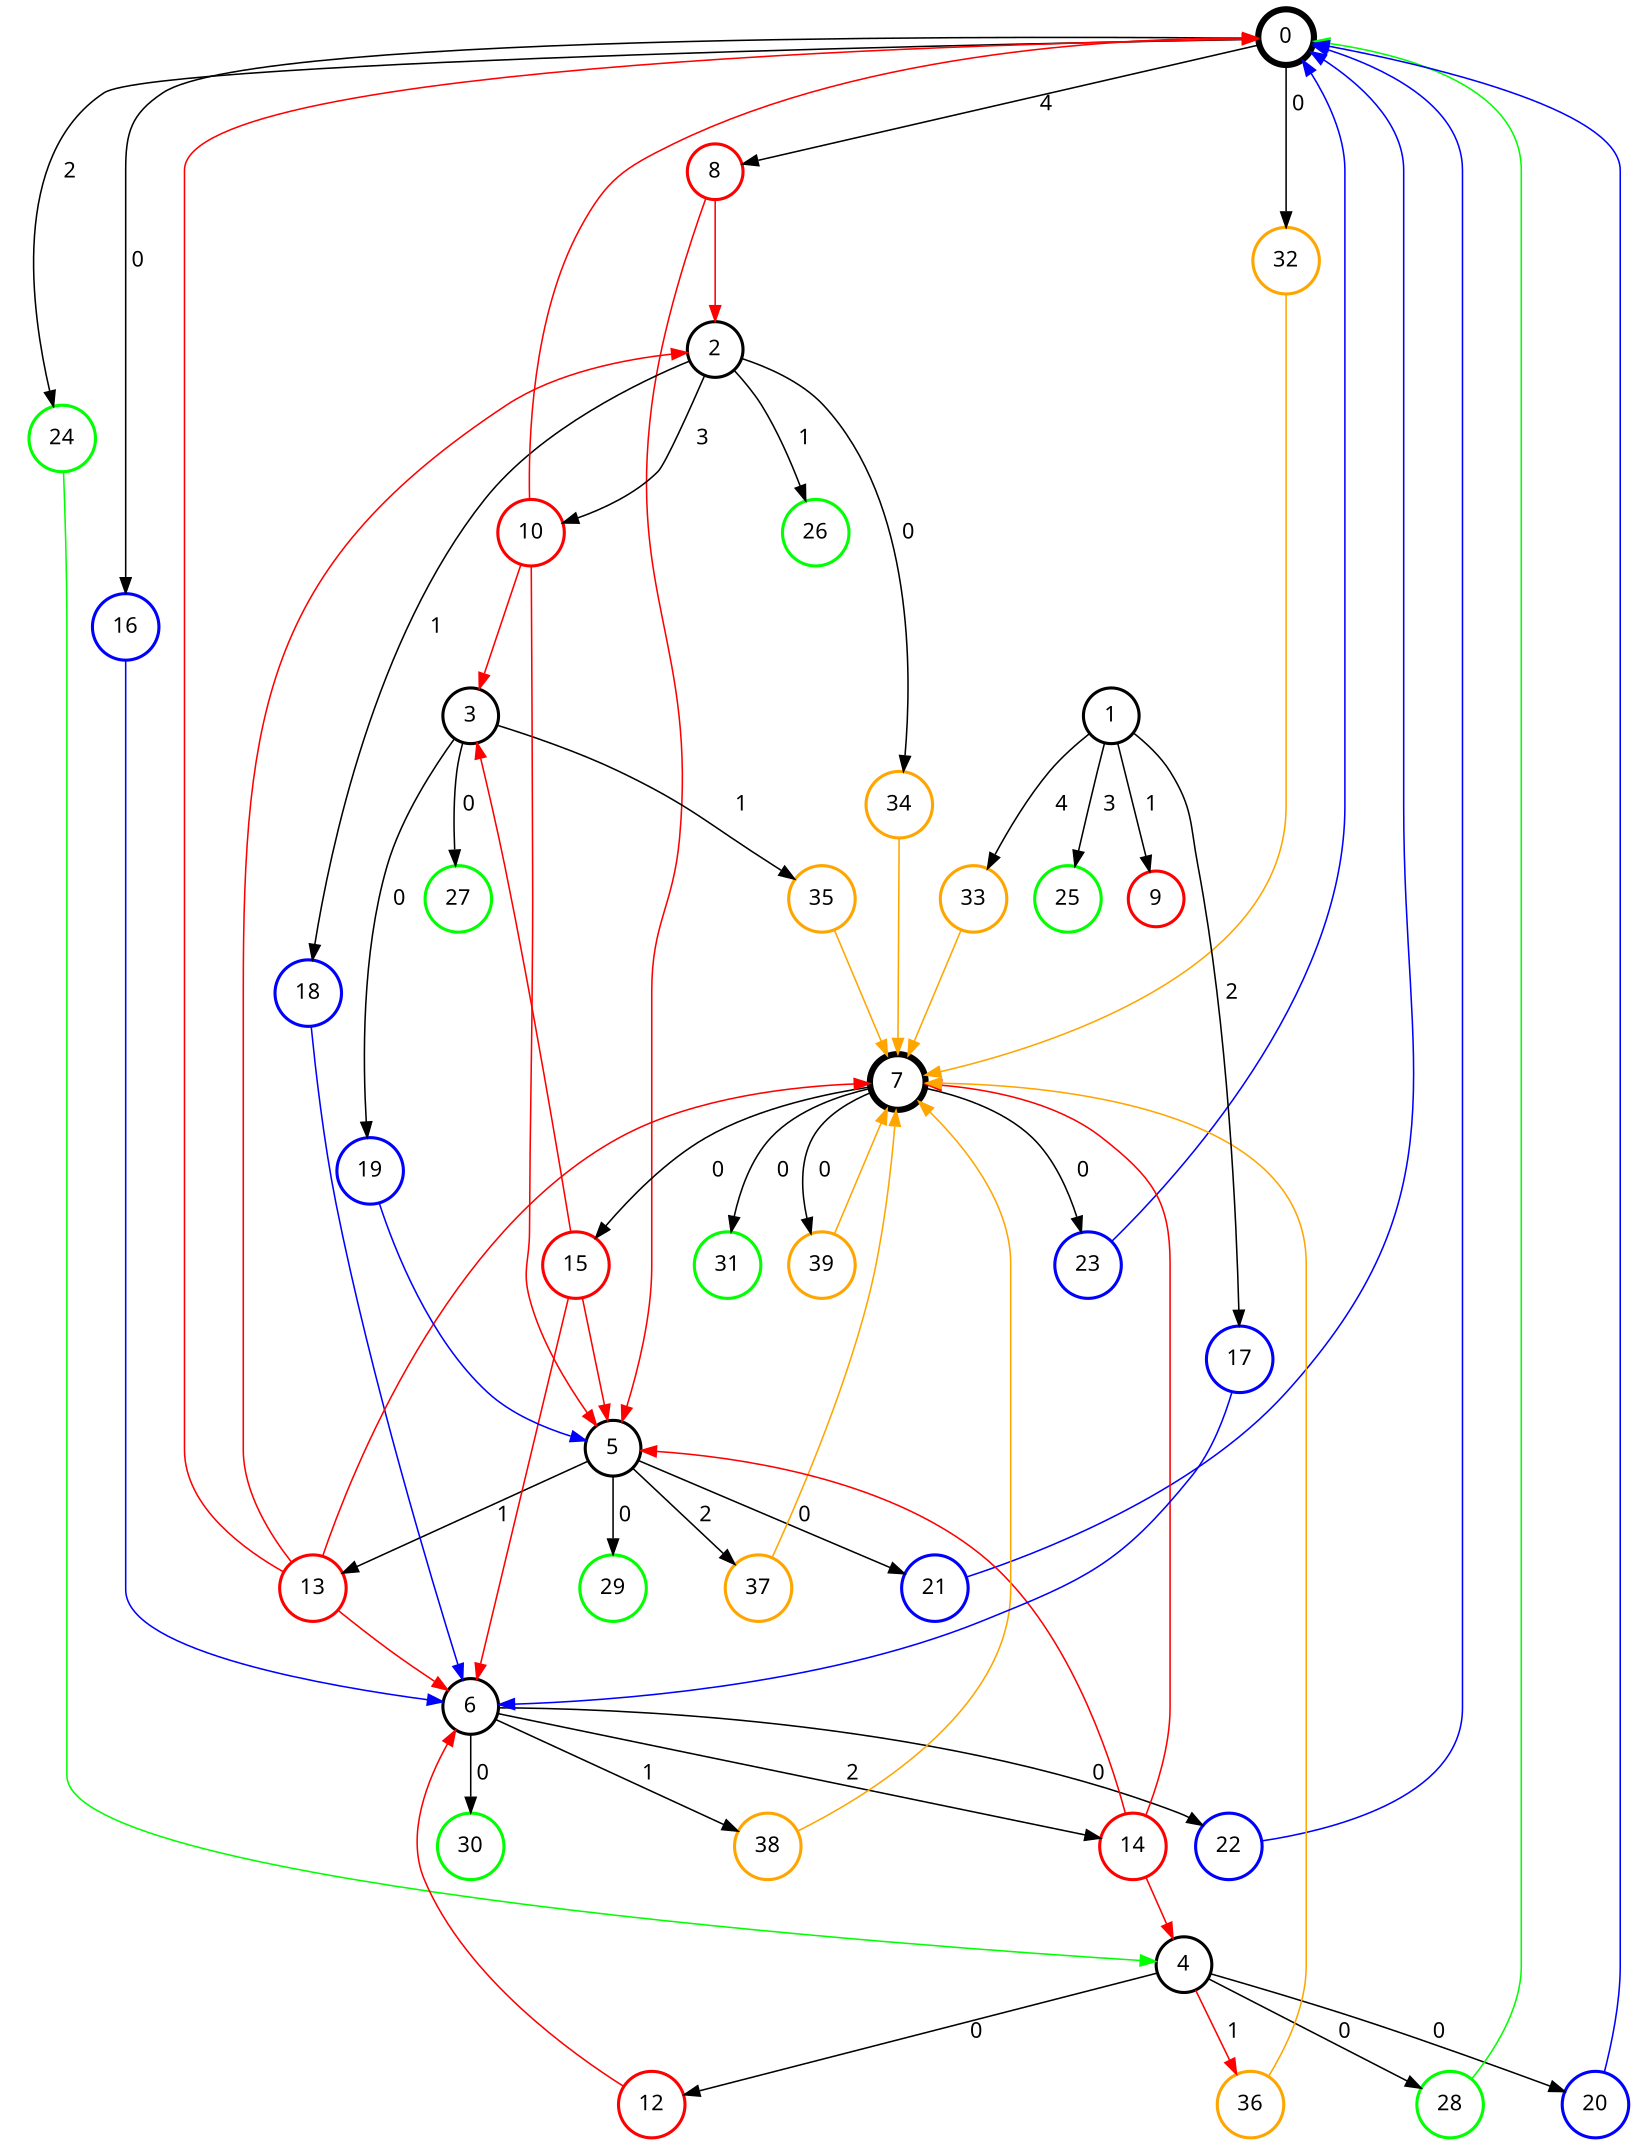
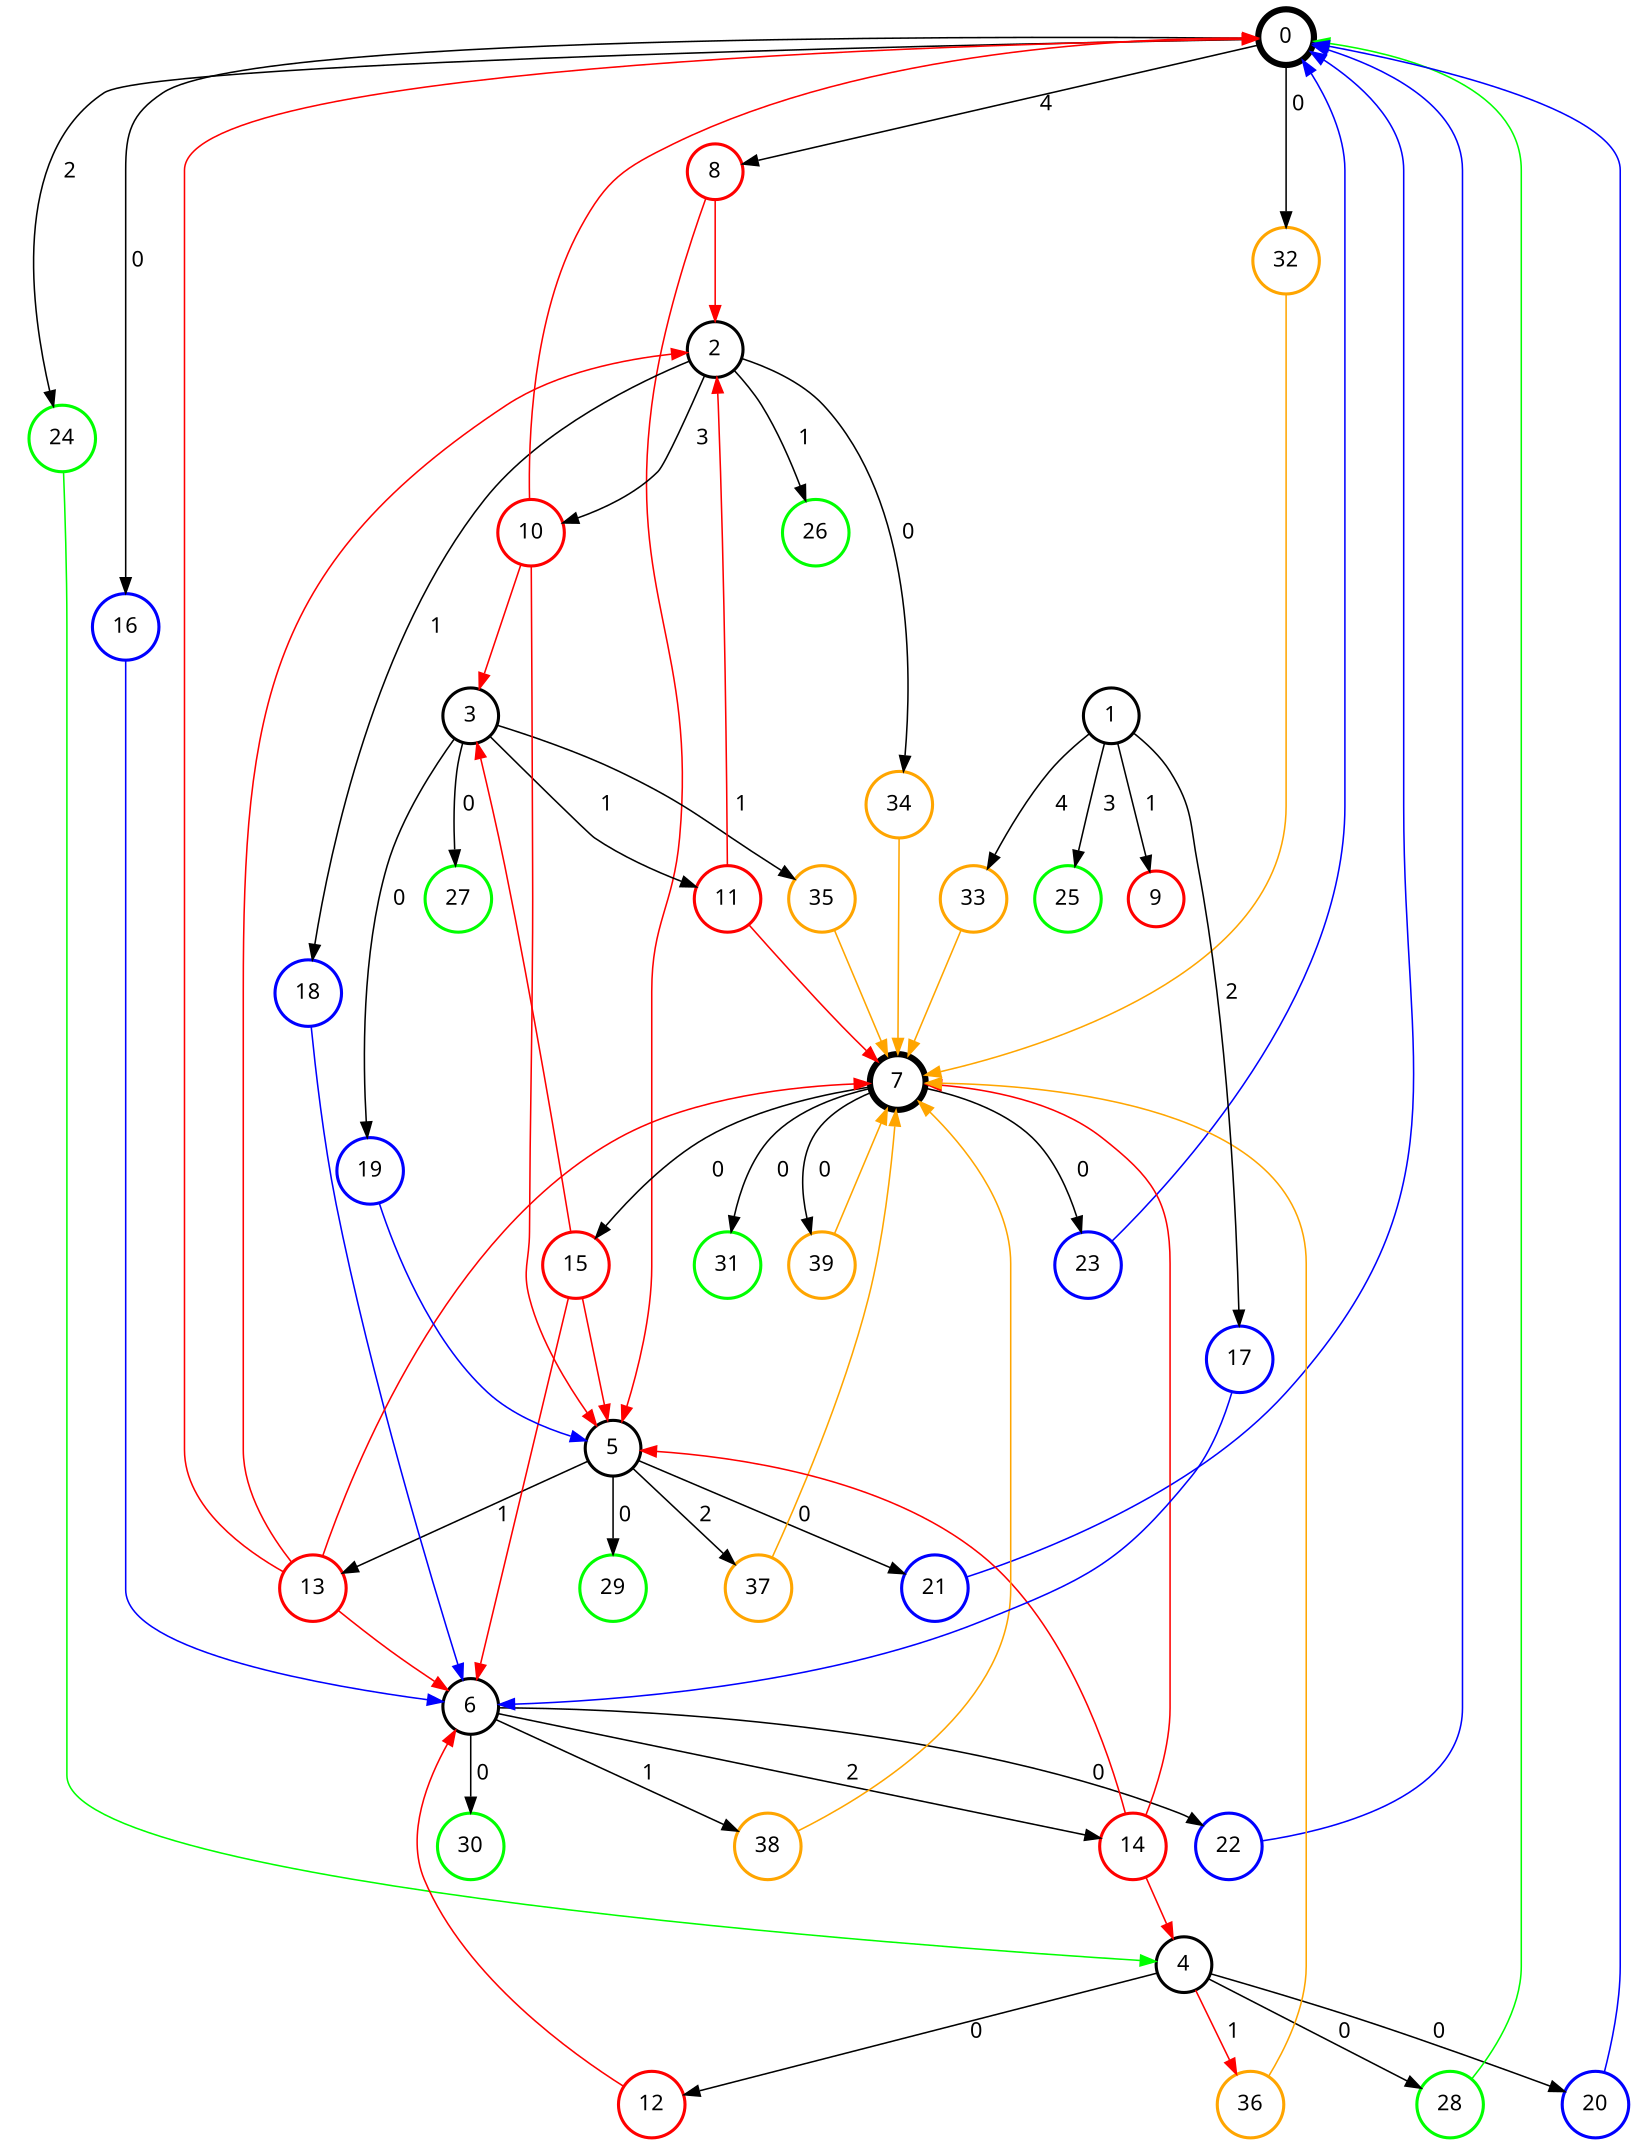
node "11": added
